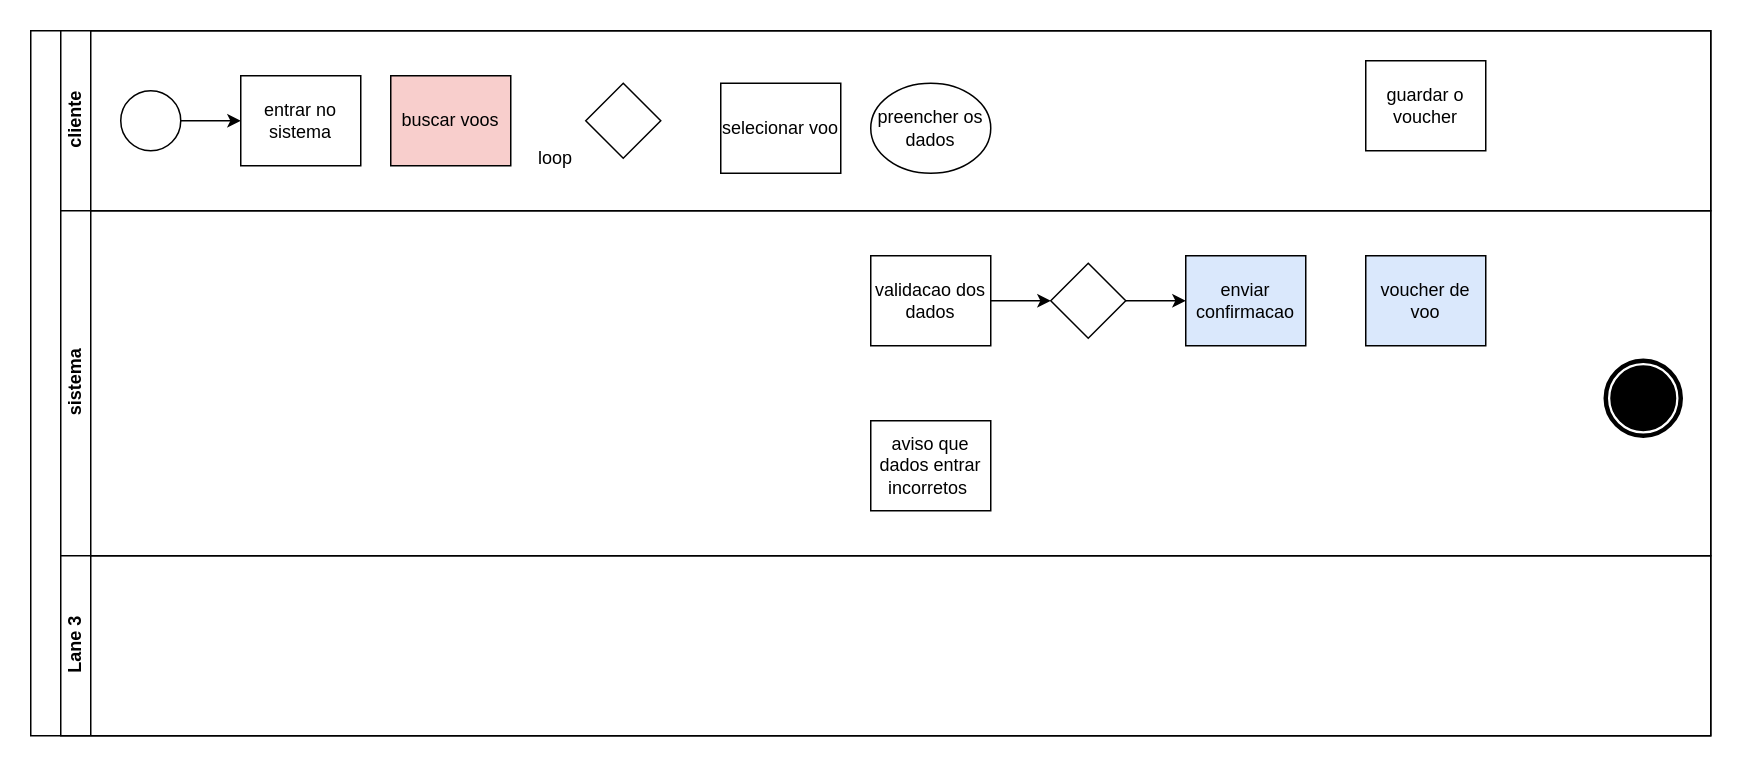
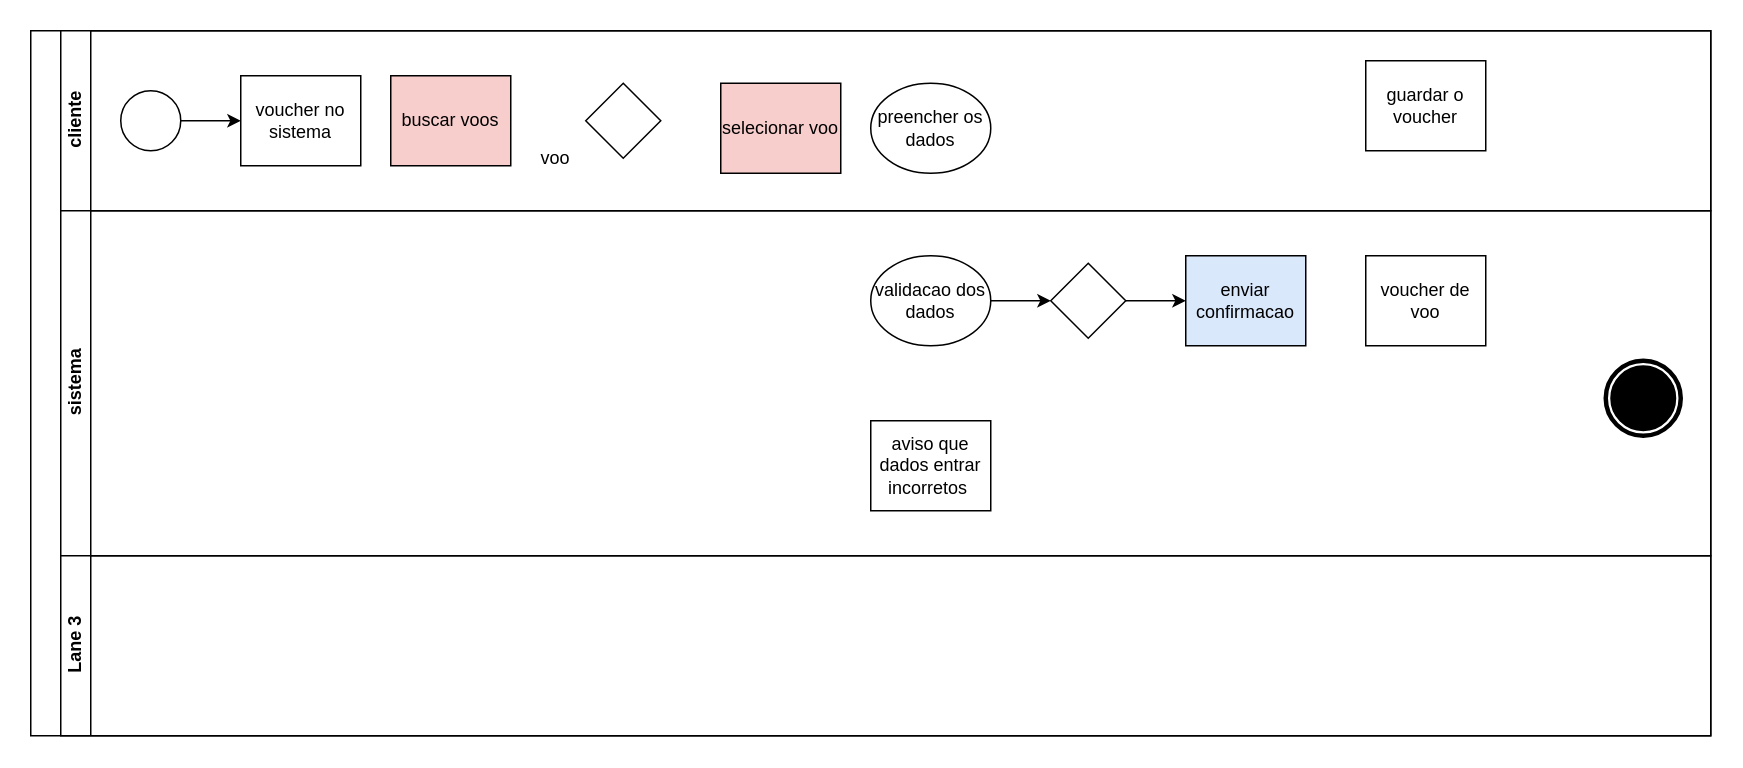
node "entrar no sistema": label "entrar no sistema" -> "voucher no sistema"
node "selecionar voo": fillcolor #ffffff -> #f8cecc
node "loop": label "loop" -> "voo"
node "validacao dos dados": shape rectangle -> ellipse
node "voucher de voo": fillcolor #dae8fc -> #ffffff
